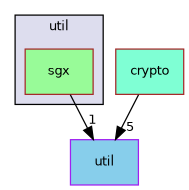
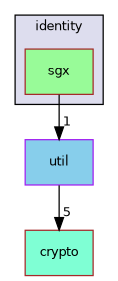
cluster "util": label "util" -> "identity"
edge "crypto" -> "util": reversed
